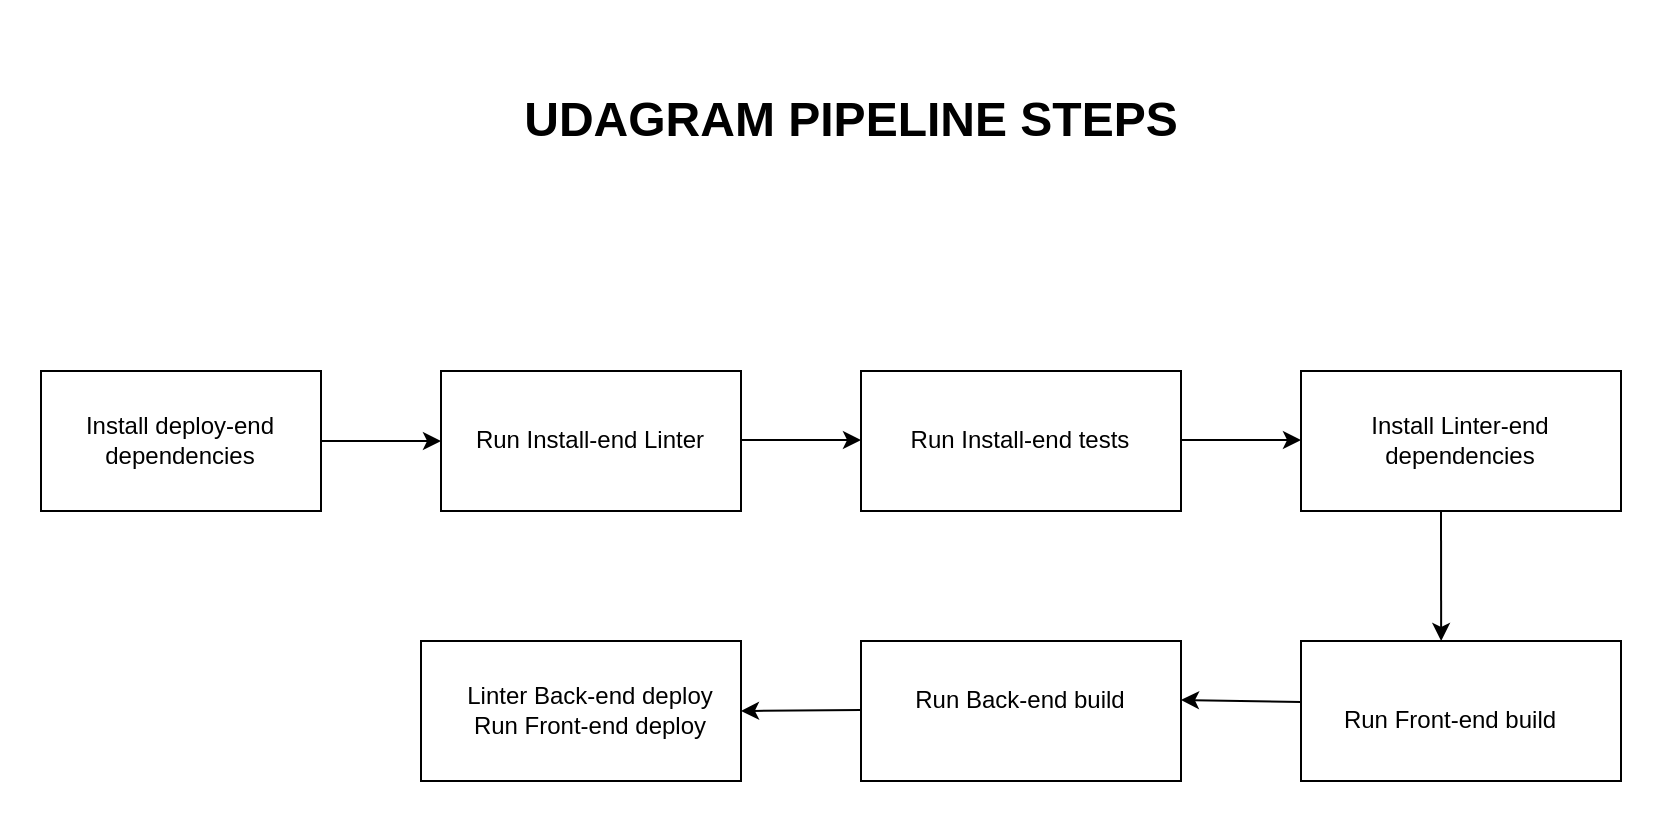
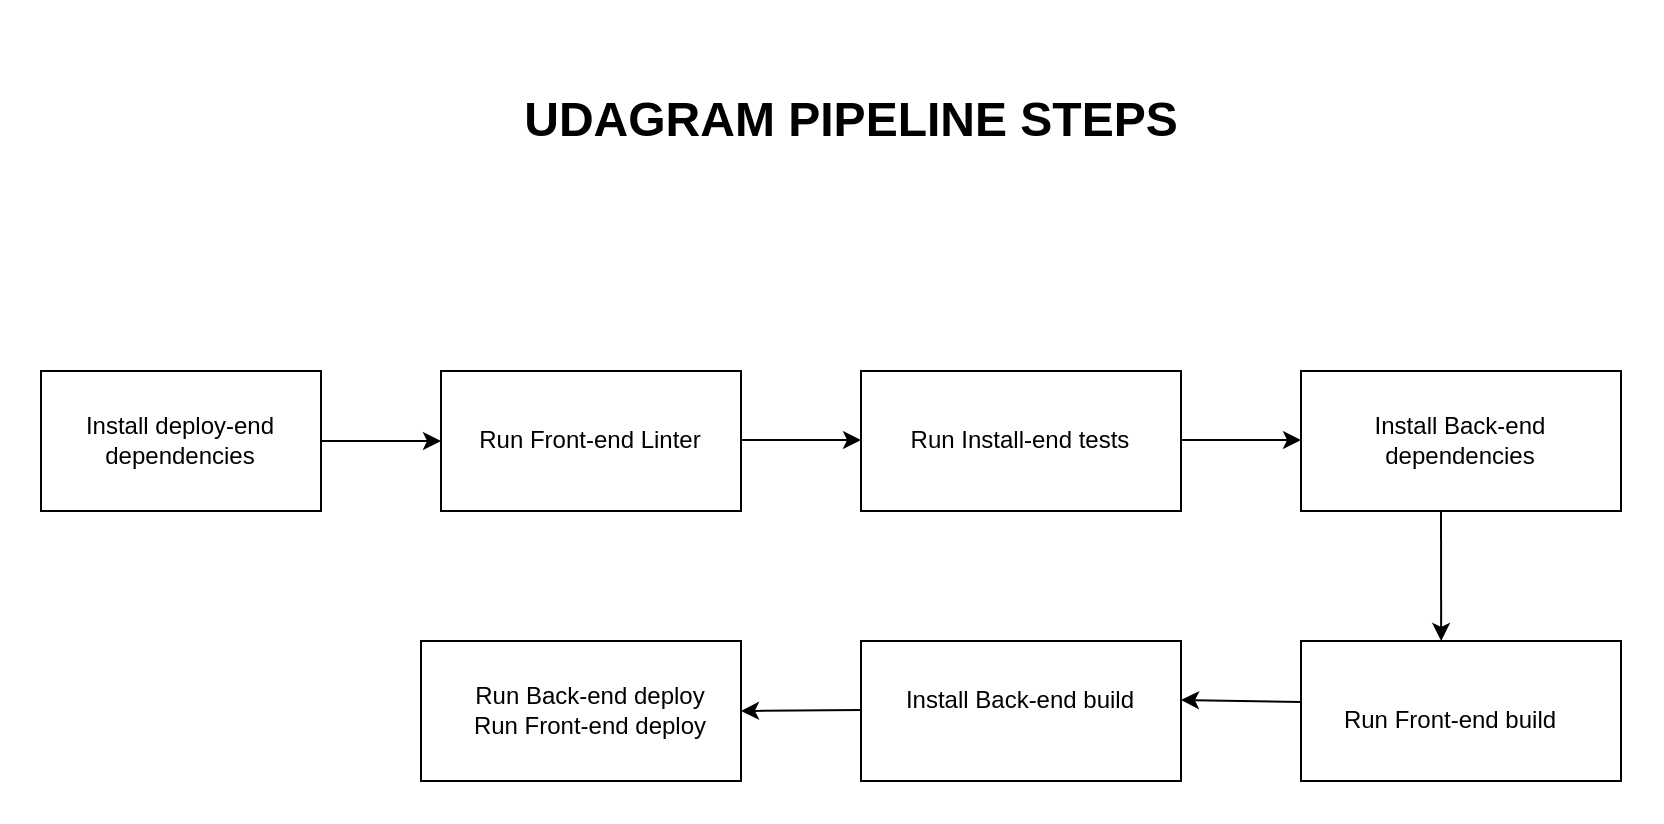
node "Run Install-end Linter": label "Run Install-end Linter" -> "Run Front-end Linter"
node "Install Linter-end dependencies": label "Install Linter-end dependencies" -> "Install Back-end dependencies"
node "Run Back-end build": label "Run Back-end build" -> "Install Back-end build"
node "Linter Back-end deploy Run Front-end deploy": label "Linter Back-end deploy Run Front-end deploy" -> "Run Back-end deploy Run Front-end deploy"
